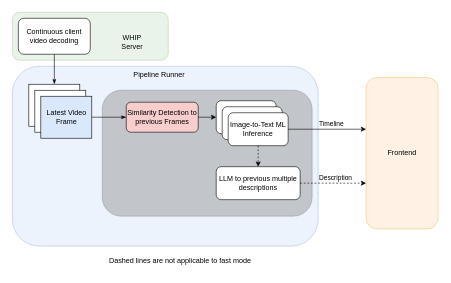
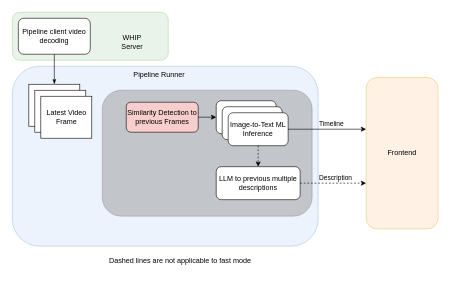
node "Continuous client video decoding": label "Continuous client video decoding" -> "Pipeline client video decoding"
node "Latest Video Frame": fillcolor #dae8fc -> #ffffff
edge "Latest Video Frame" -> "Similarity Detection to previous Frames": removed
